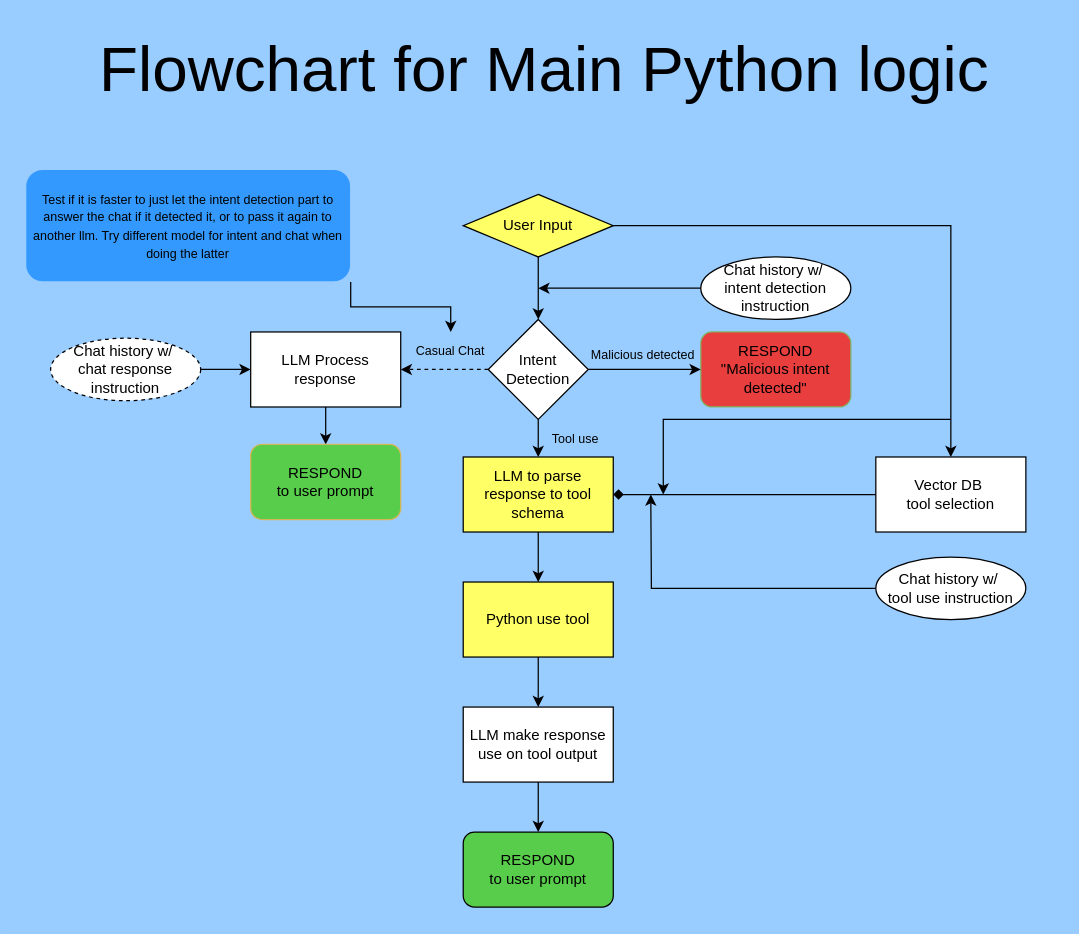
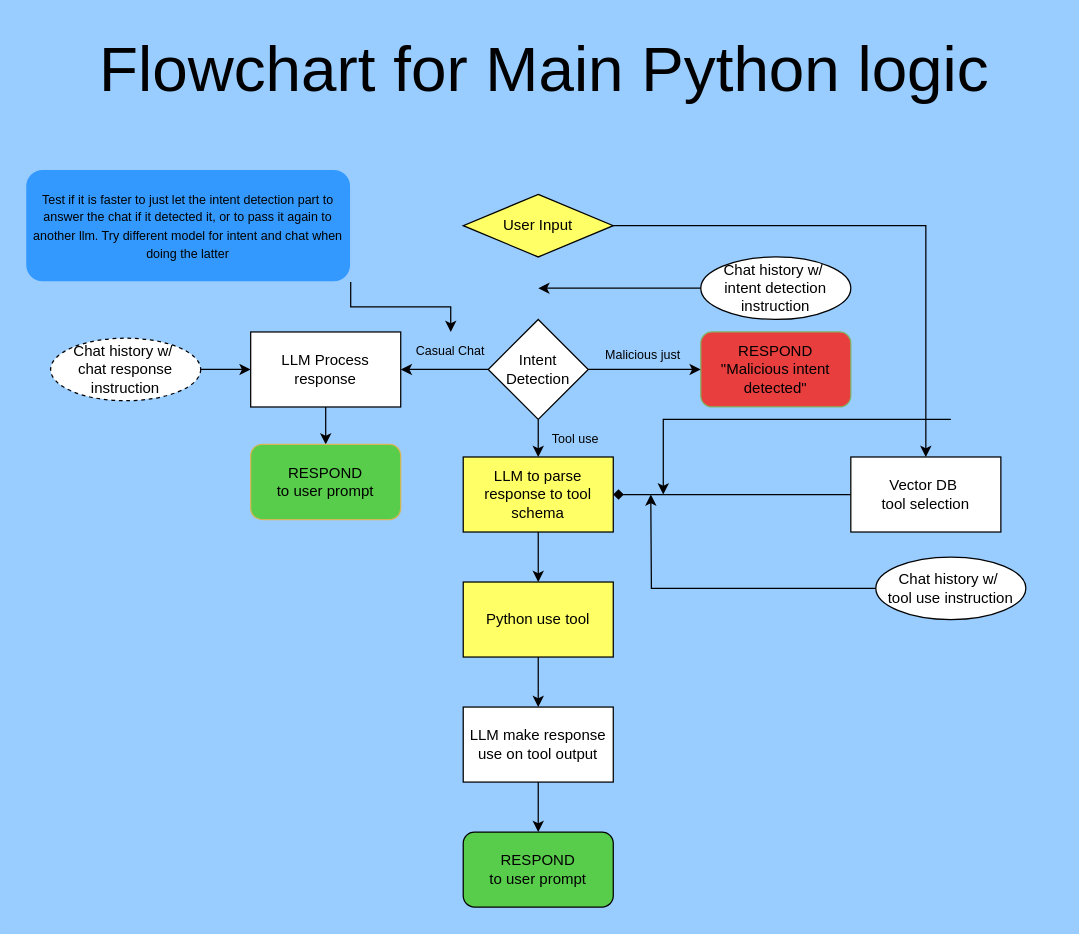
edge "User Input" -> "Intent Detection": removed
node "Malicious detected": label "Malicious detected" -> "Malicious just"
edge "Intent Detection" -> "LLM Process response": style dashed -> solid
node "Vector DB tool selection": moved (951, 494) -> (926, 494)
